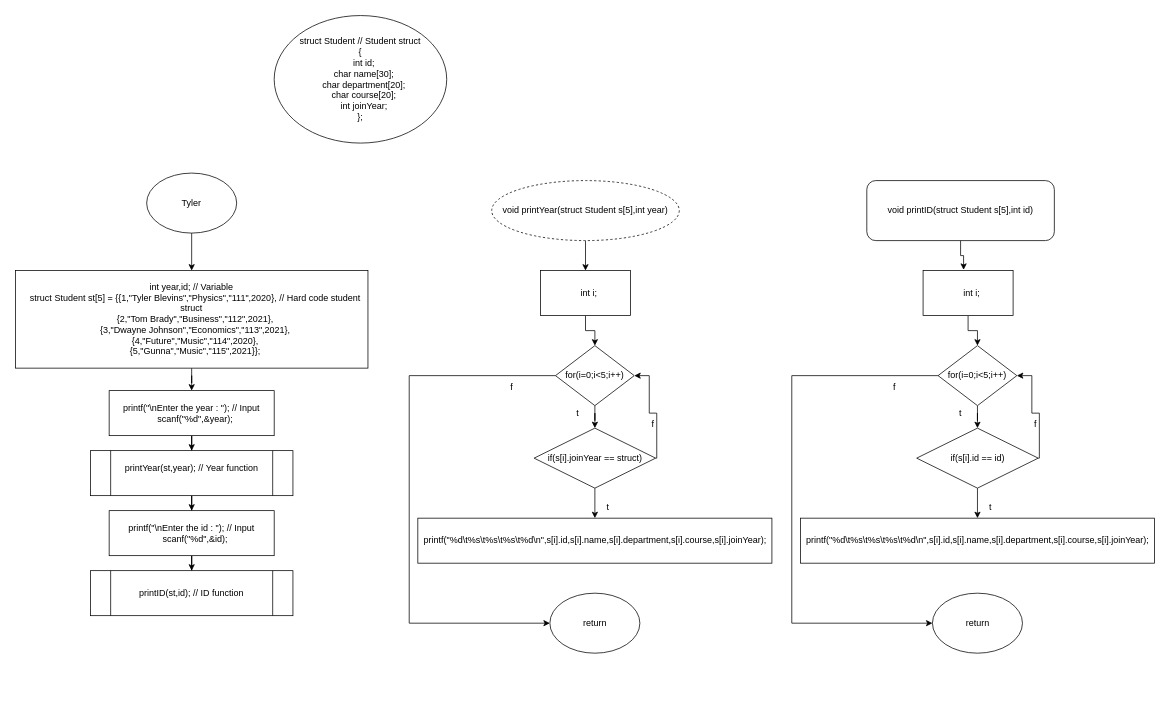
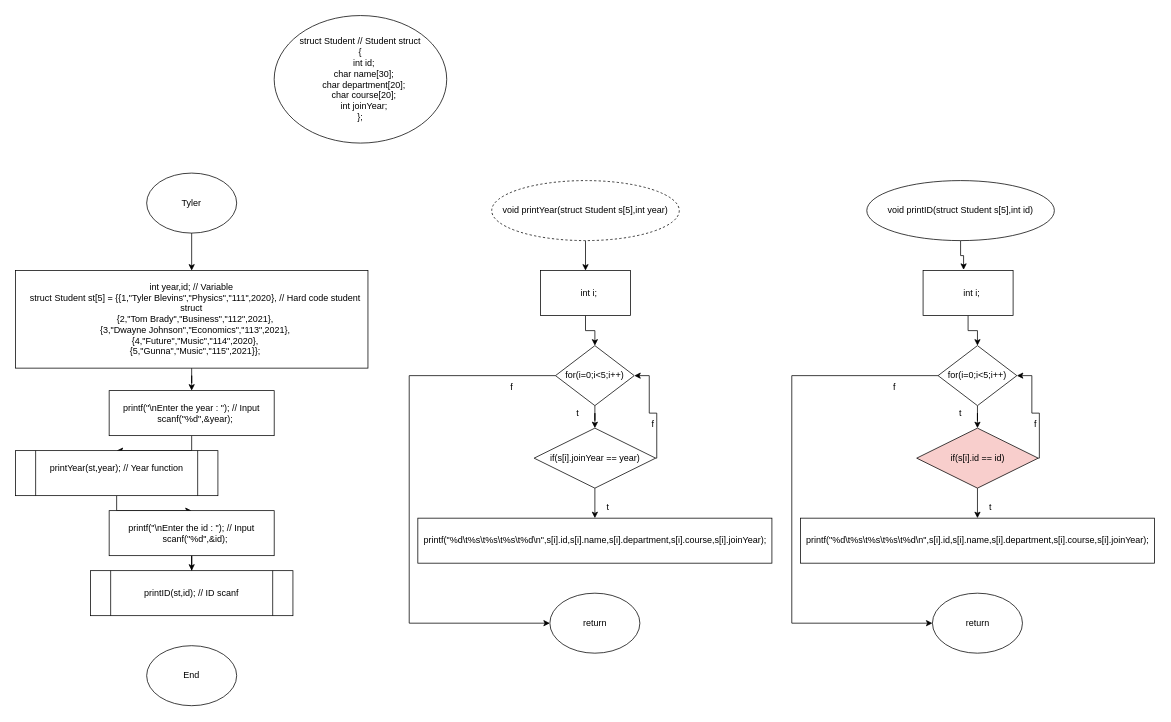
node "void printID(struct Student s[5],int id)": shape rounded rectangle -> ellipse
node "if(s[i].joinYear == struct)": label "if(s[i].joinYear == struct)" -> "if(s[i].joinYear == year)"
node "if(s[i].id == id)": fillcolor #ffffff -> #f8cecc
node "printYear(st,year); // Year function": moved (192, 473) -> (117, 473)
node "printID(st,id); // ID function": label "printID(st,id); // ID function" -> "printID(st,id); // ID scanf"
node "End": added
